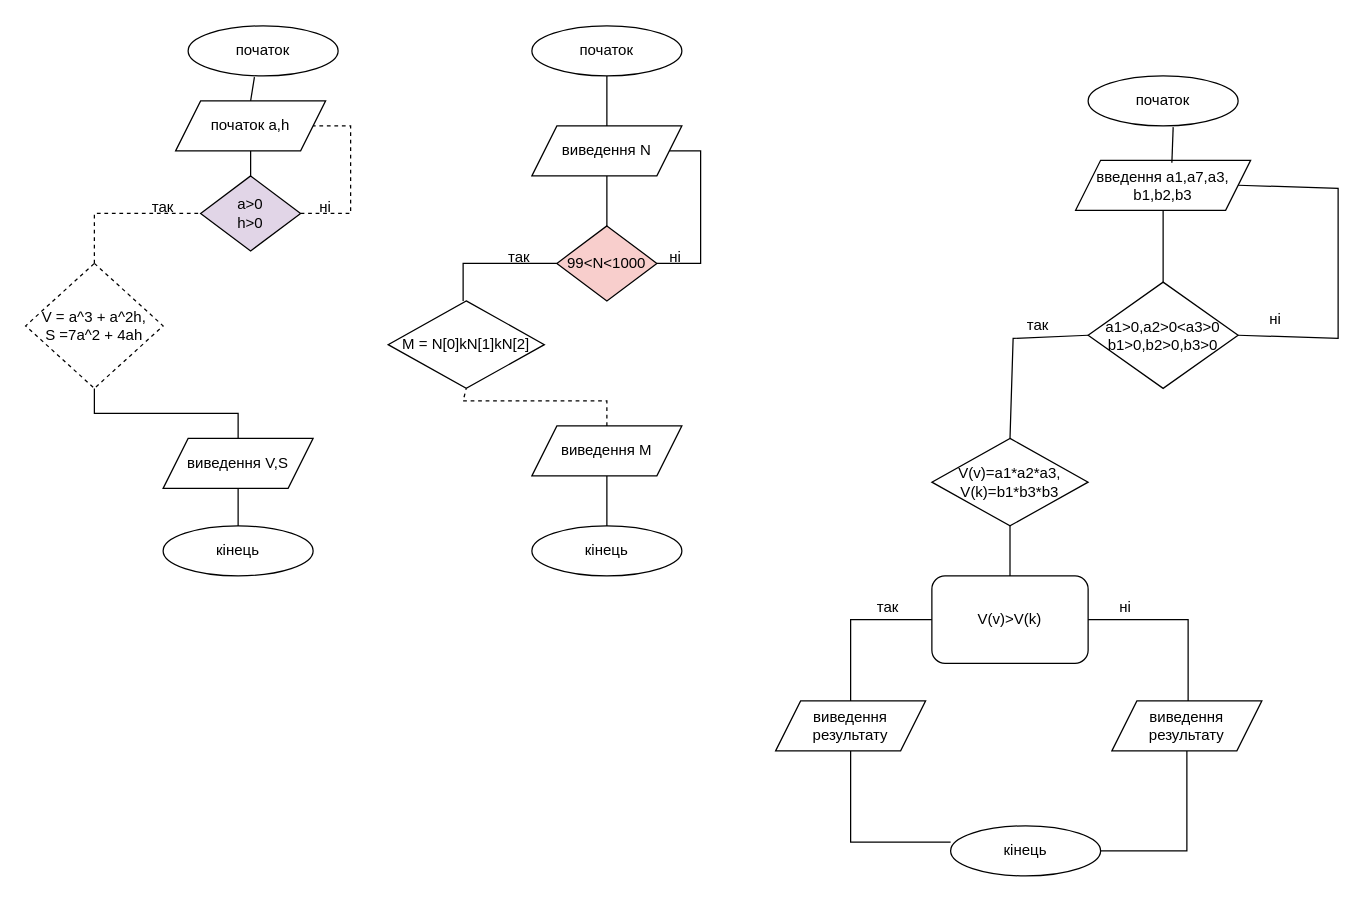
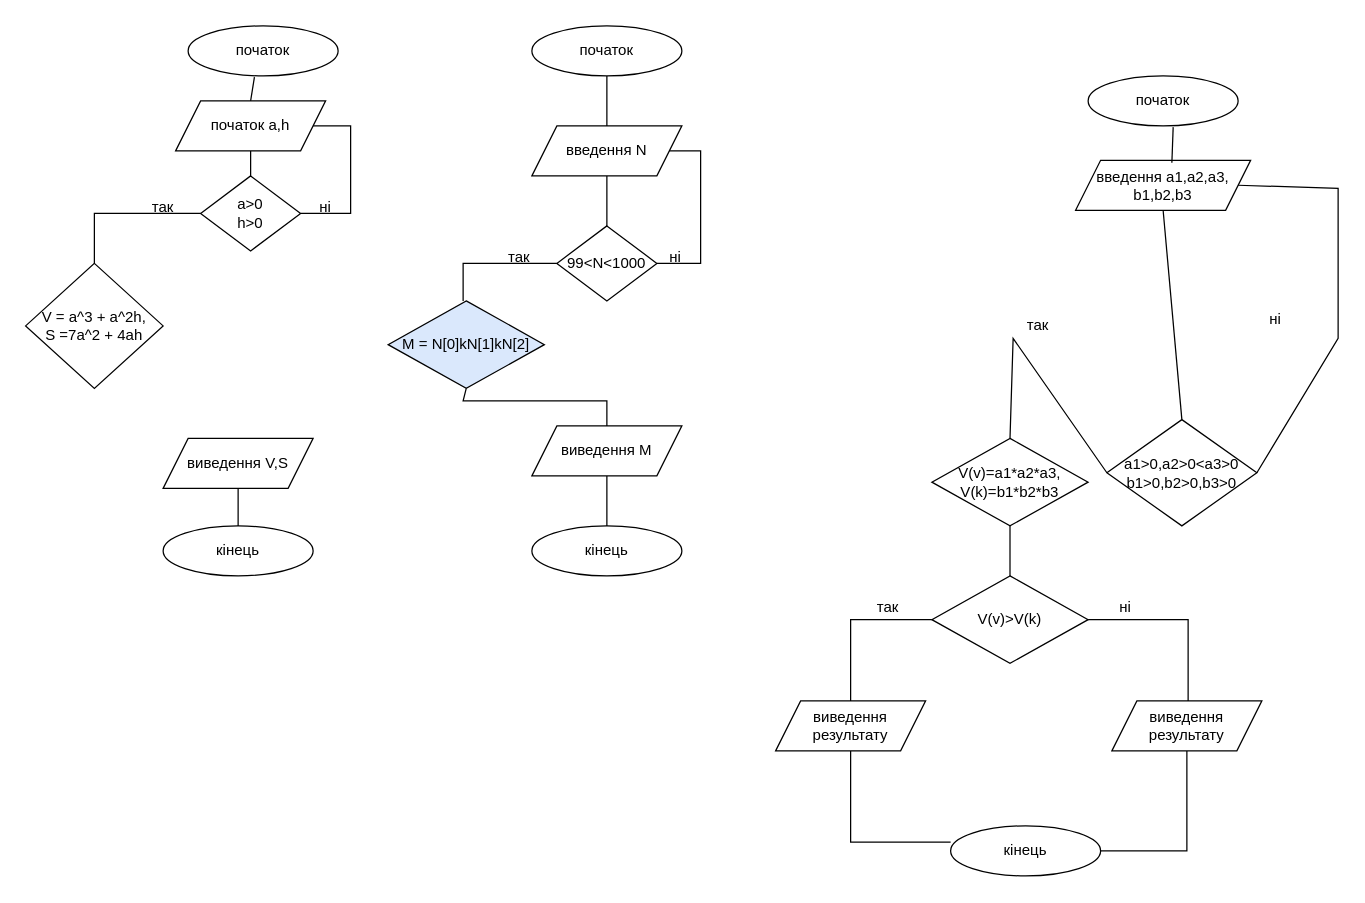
node "виведення N": label "виведення N" -> "введення N"
edge "початок а,h" -- "a>0 h>0": style dashed -> solid
node "введення а1,а7,а3, b1,b2,b3": label "введення а1,а7,а3, b1,b2,b3" -> "введення а1,а2,а3, b1,b2,b3"
edge "a>0 h>0" -- "V = a^3 + a^2h, S =7a^2 + 4ah": style dashed -> solid
node "a>0 h>0": fillcolor #e1d5e7 -> #ffffff
node "99<N<1000": fillcolor #f8cecc -> #ffffff
node "V = a^3 + a^2h, S =7a^2 + 4ah": style dashed -> solid
node "a1>0,a2>0<a3>0 b1>0,b2>0,b3>0": moved (1163, 335) -> (1182, 473)
node "M = N[0]kN[1]kN[2]": fillcolor #ffffff -> #dae8fc
edge "M = N[0]kN[1]kN[2]" -- "виведення M": style dashed -> solid
edge "V = a^3 + a^2h, S =7a^2 + 4ah" -- "виведення V,S": removed
node "V(v)=a1*a2*a3, V(k)=b1*b3*b3": label "V(v)=a1*a2*a3, V(k)=b1*b3*b3" -> "V(v)=a1*a2*a3, V(k)=b1*b2*b3"
node "V(v)>V(k)": shape rounded rectangle -> diamond
